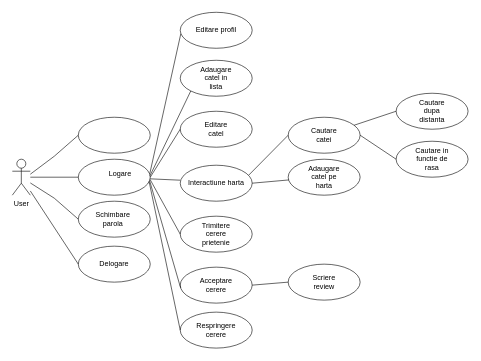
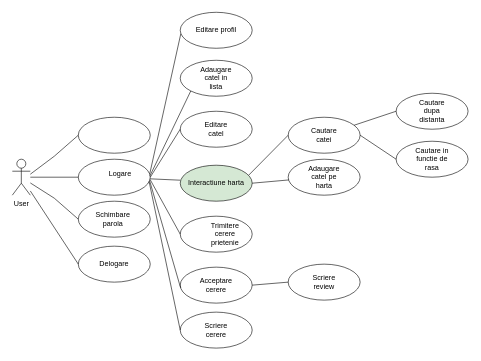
node "Interactiune harta": fillcolor #ffffff -> #d5e8d4
node "Trimitere cerere prietenie": moved (216, 234) -> (225, 234)
node "Respringere cerere": label "Respringere cerere" -> "Scriere cerere"
